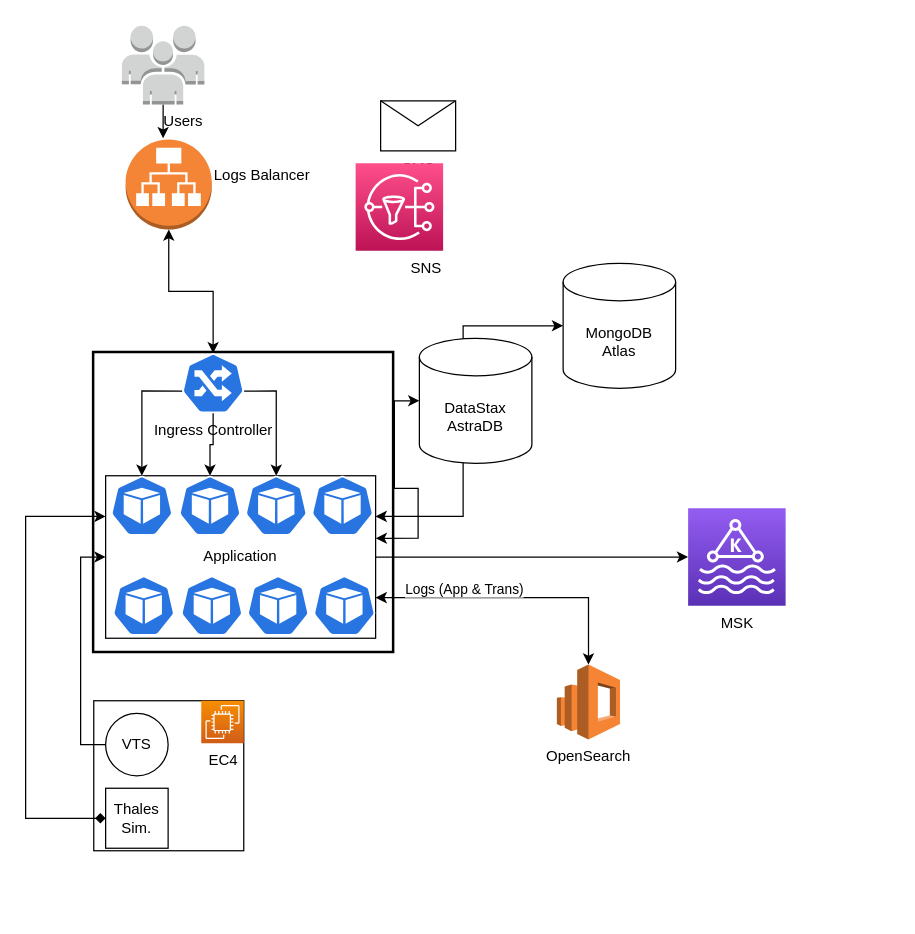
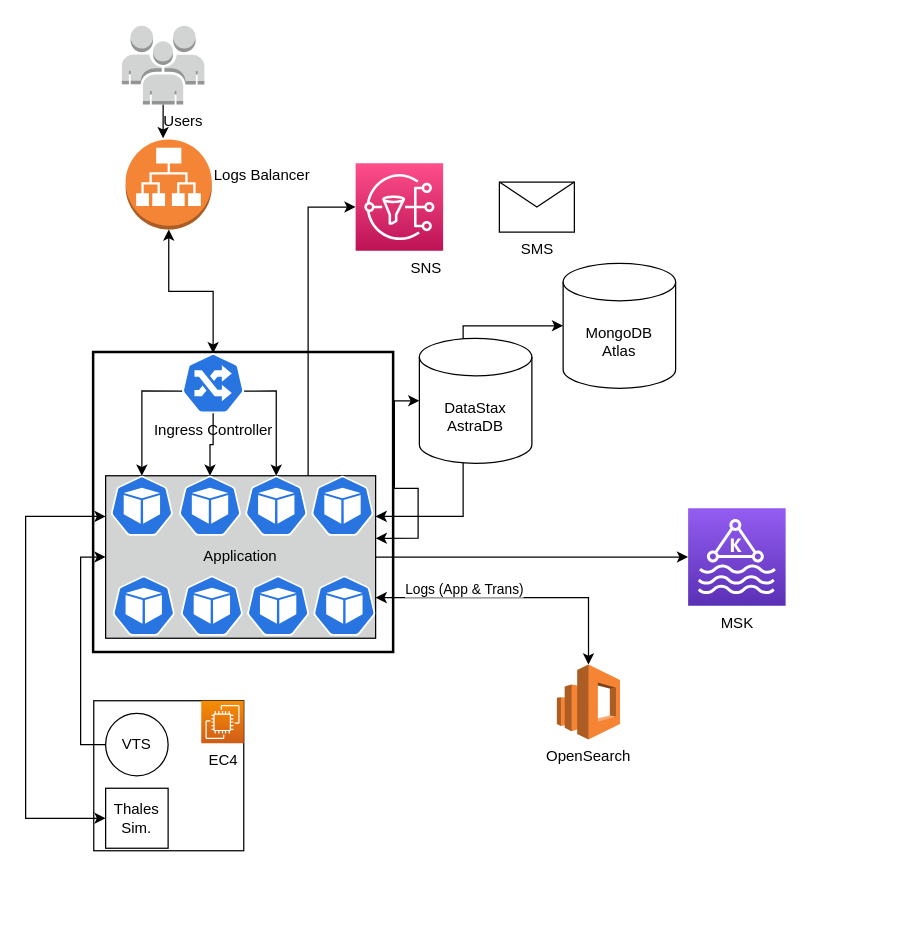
node "SMS": moved (418, 126) -> (537, 207)
edge "Application" -> "SNS": added
node "Application": fillcolor #ffffff -> #d2d3d3
edge "Application" -- "Thales Sim.": arrowhead diamond -> classic
